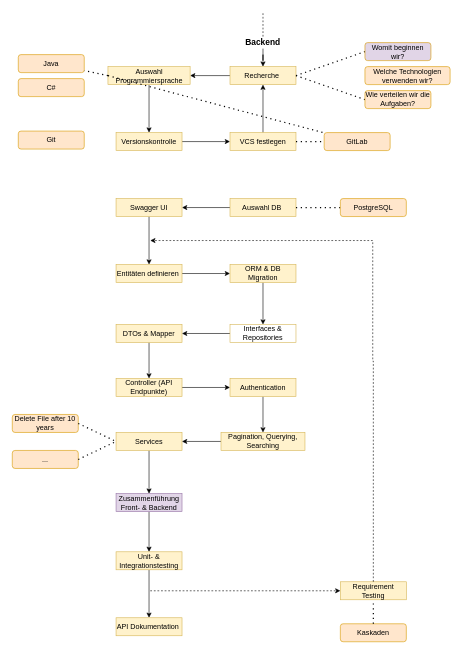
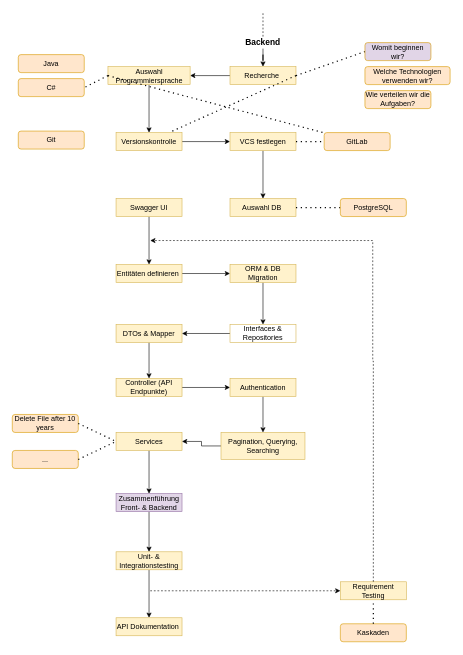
edge "Java" -- "Auswahl Programmiersprache": now "C#" -- "Auswahl Programmiersprache"
edge "Recherche" -- "Wie verteilen wir die Aufgaben?": now "Recherche" -- "Versionskontrolle"
edge "VCS festlegen" -> "Recherche": now "VCS festlegen" -> "Auswahl DB"
edge "Auswahl DB" -> "Swagger UI": removed
node "Pagination, Querying, Searching": size 84x18 -> 84x27
